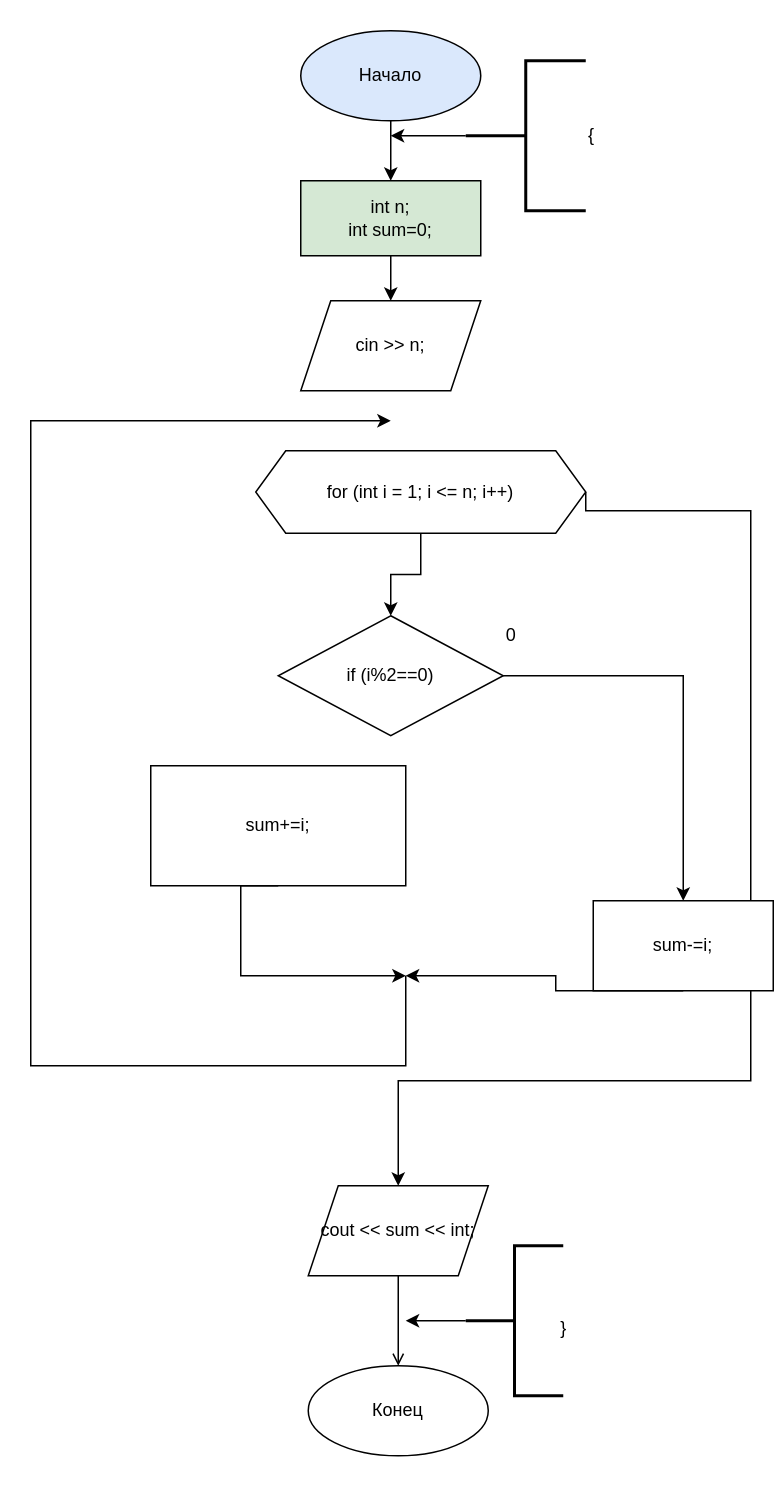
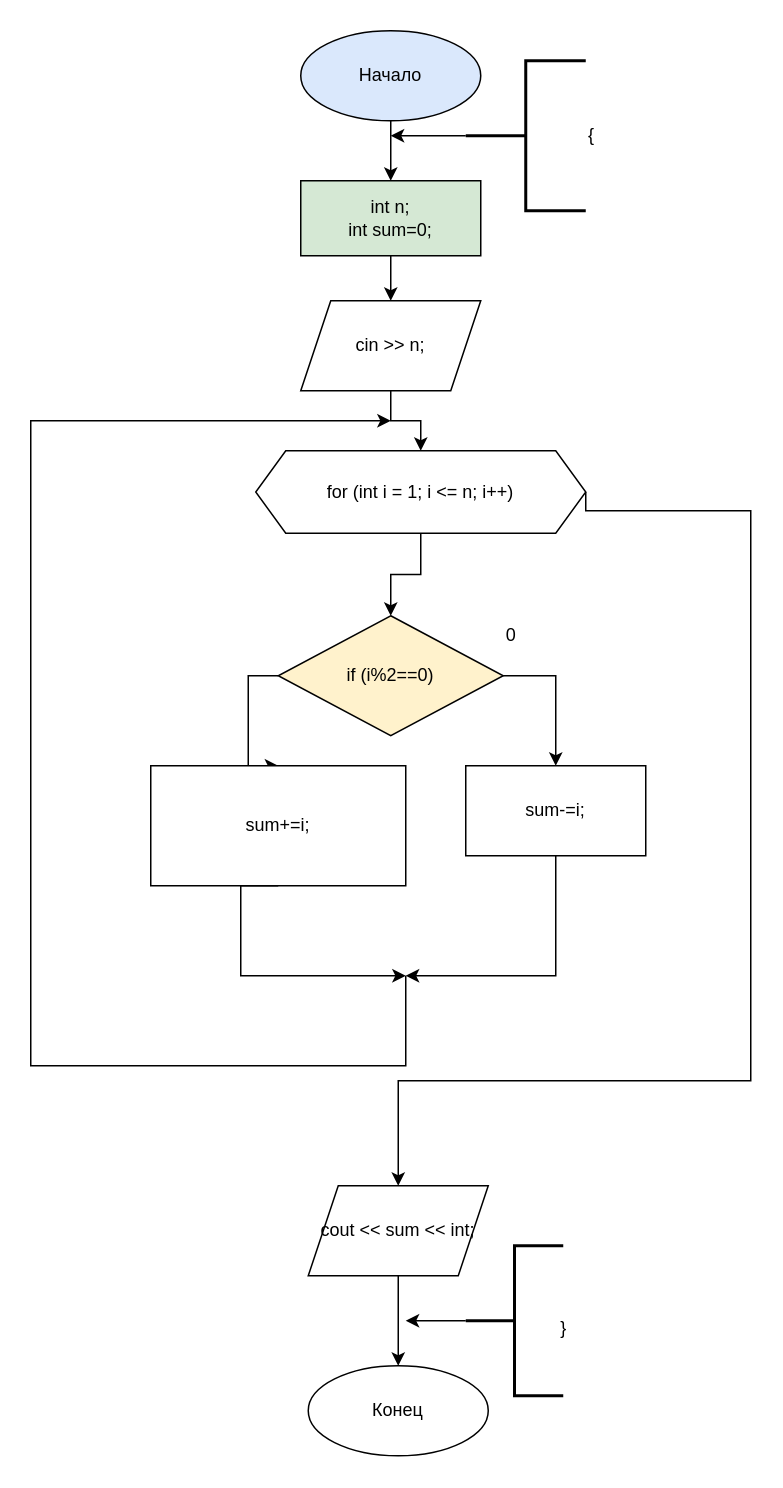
edge "cin >> n;" -> "for (int i = 1; i <= n; i++)": added
node "if (i%2==0)": fillcolor #ffffff -> #fff2cc
edge "if (i%2==0)" -> "sum+=i;": added
node "sum-=i;": moved (683, 946) -> (556, 811)
edge "cout << sum << int;" -> "Конец": arrowhead open -> classic
